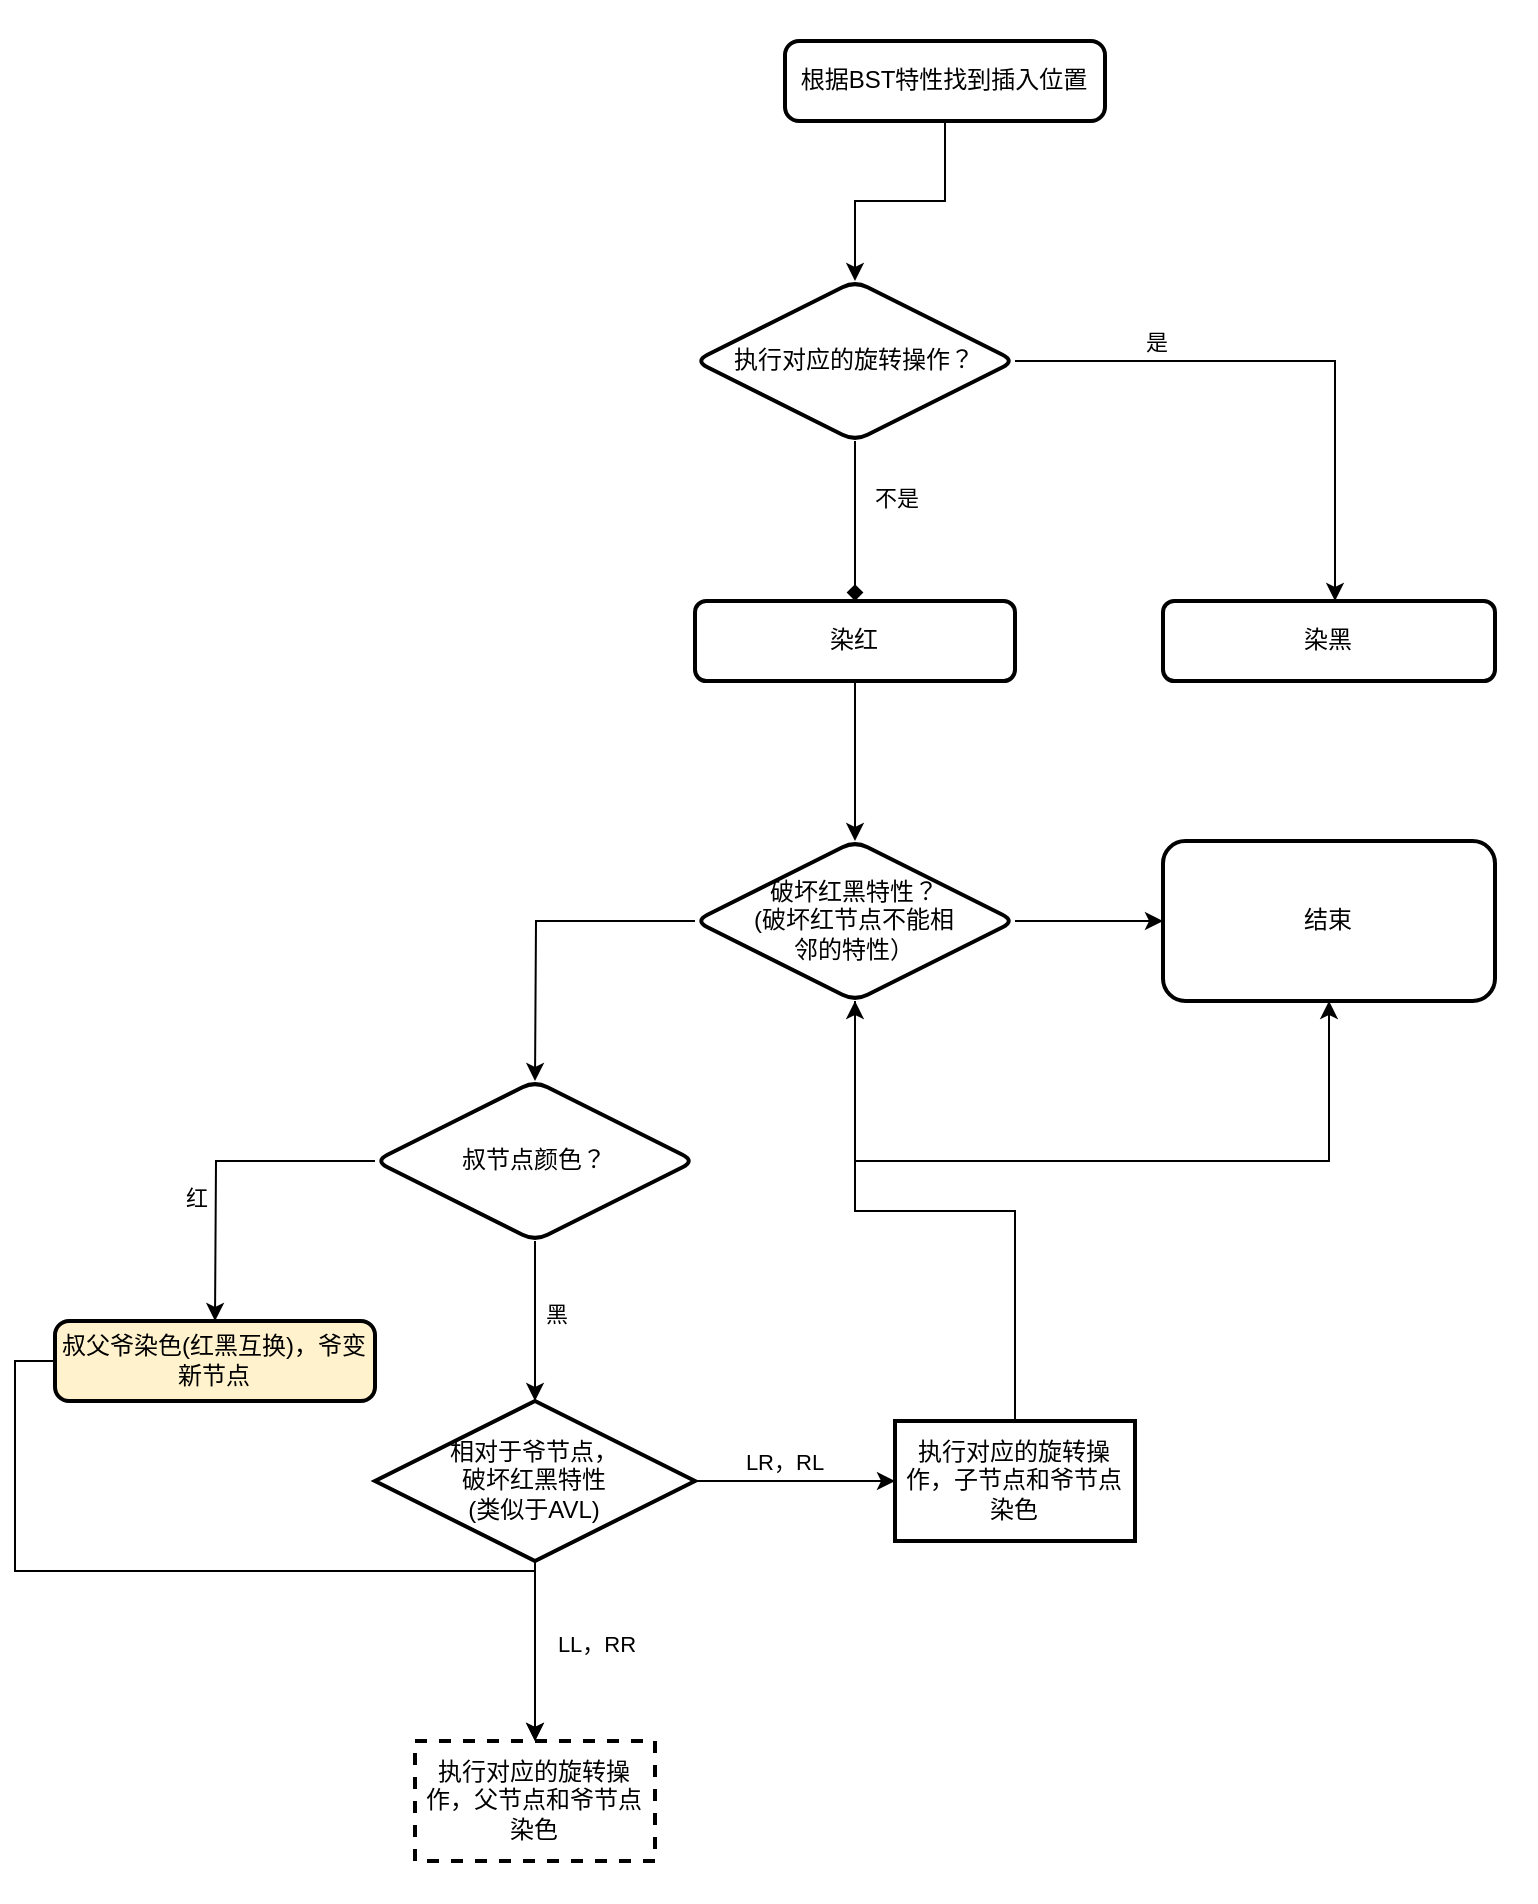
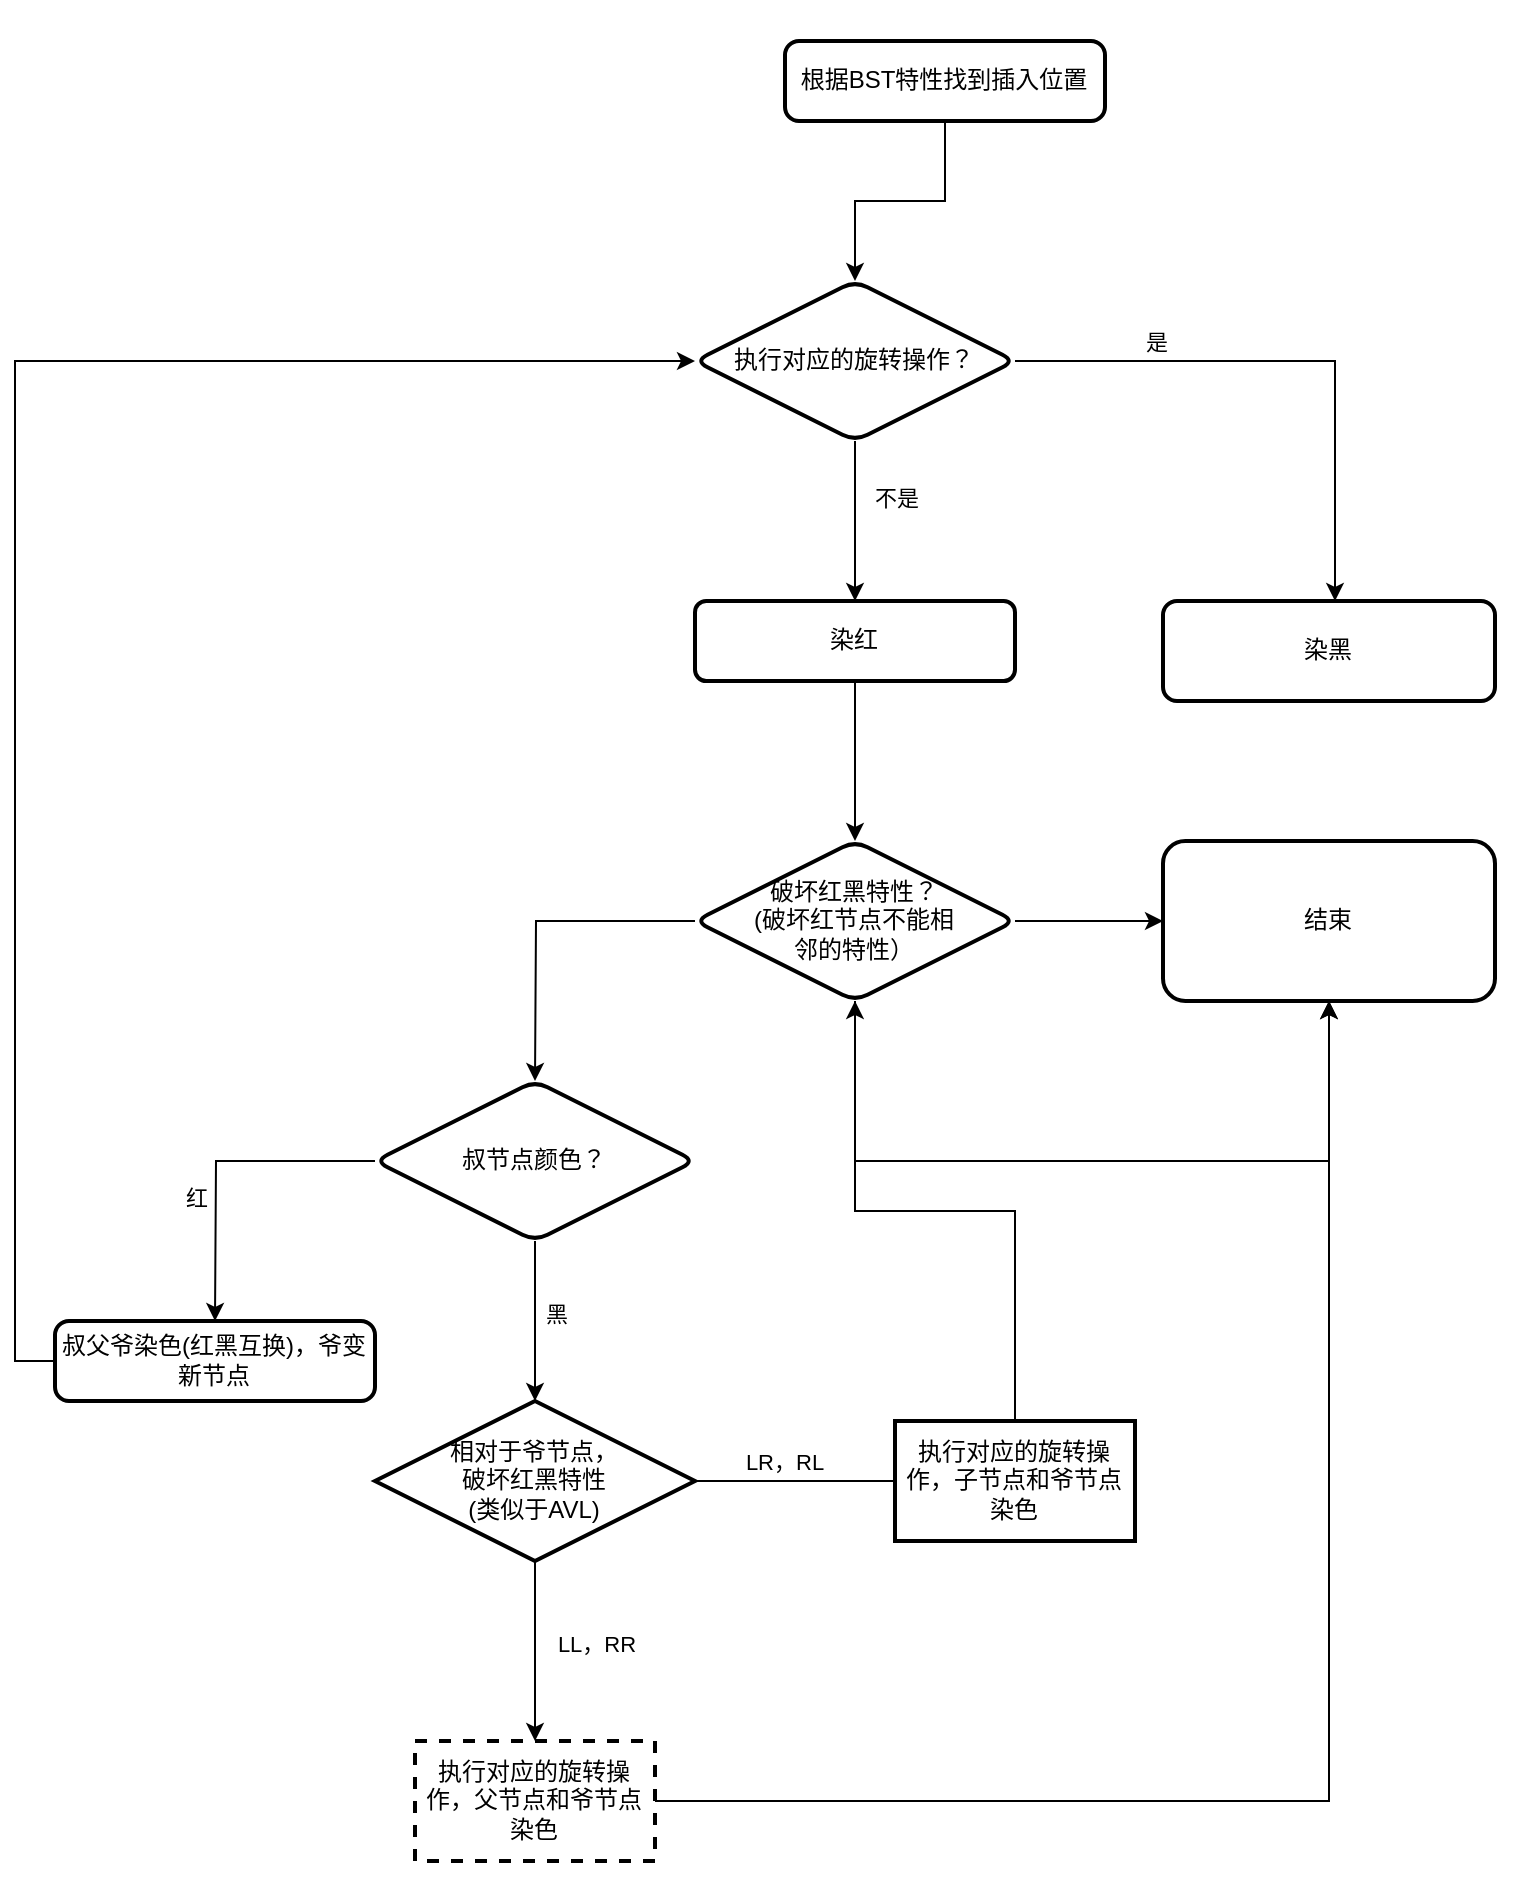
edge "执行对应的旋转操作？" -> "染红": arrowhead diamond -> classic
node "染黑": size 332x80 -> 332x100
node "叔父爷染色(红黑互换)，爷变新节点": fillcolor #fff2cc -> #ffffff
edge "相对于爷节点， 破坏红黑特性 (类似于AVL)" -> "执行对应的旋转操作，子节点和爷节点染色": arrowhead classic -> none
edge "叔父爷染色(红黑互换)，爷变新节点" -> "执行对应的旋转操作，父节点和爷节点染色": now "叔父爷染色(红黑互换)，爷变新节点" -> "执行对应的旋转操作？"
edge "执行对应的旋转操作，父节点和爷节点染色" -> "结束": added
